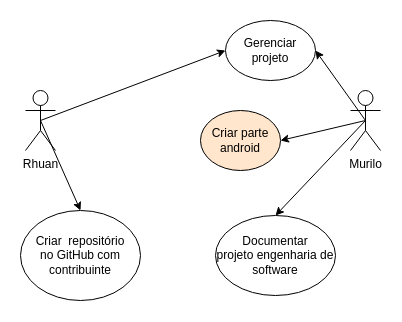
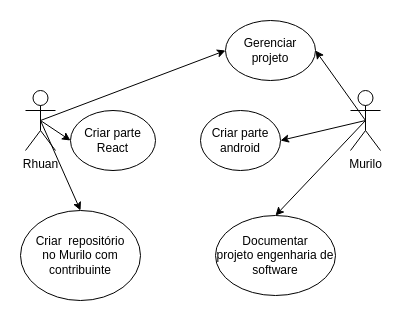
edge "Rhuan" -> "Criar parte React": added
node "Criar parte React": added
node "Criar parte android": fillcolor #ffe6cc -> #ffffff
node "Criar repositório no GitHub com contribuinte": label "Criar repositório no GitHub com contribuinte" -> "Criar repositório no Murilo com contribuinte"
